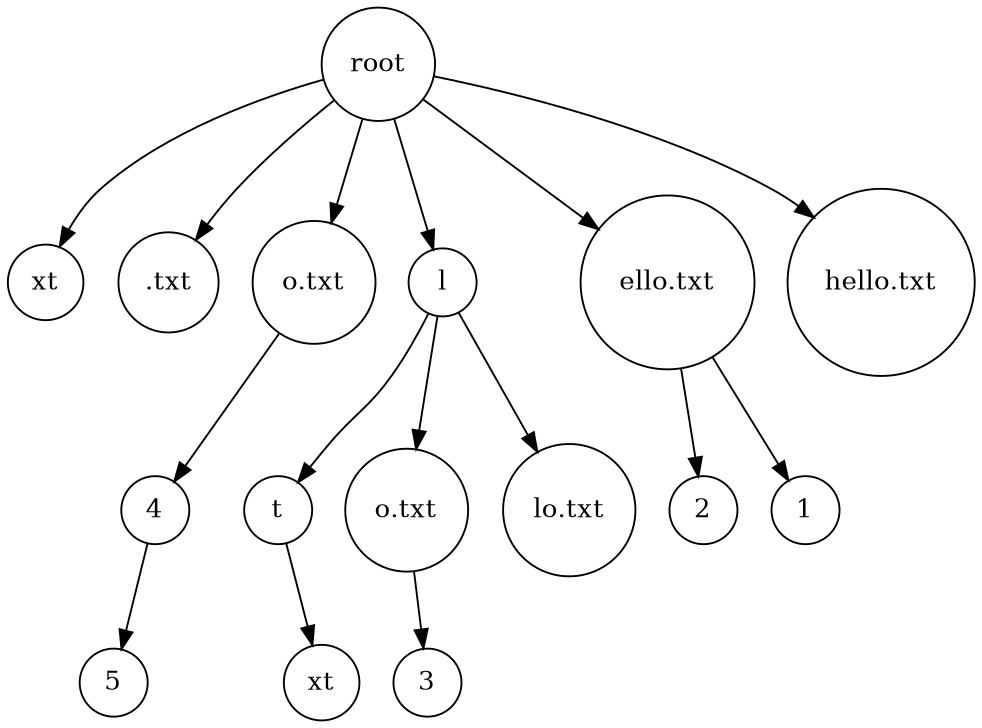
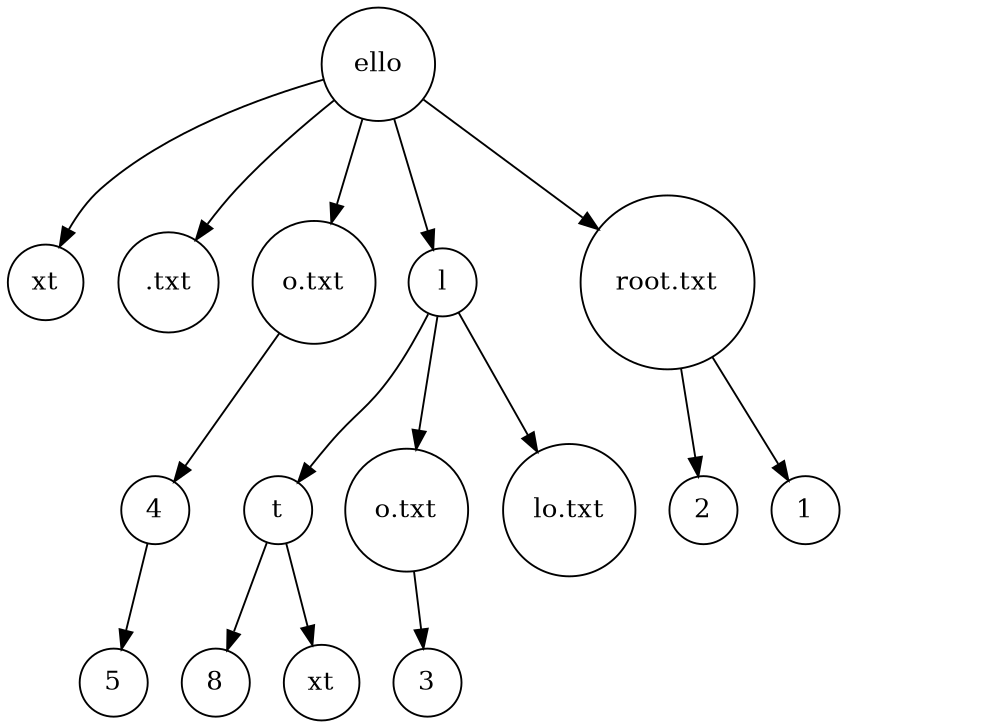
node "root": label "root" -> "ello"
node "ello.txt": label "ello.txt" -> "root.txt"
node "hello.txt": removed
node "8": added
